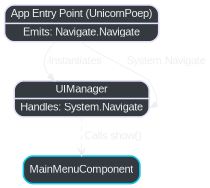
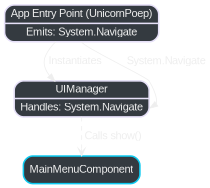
node "App Entry Point (UnicornPoep)": text "Emits: Navigate.Navigate" -> "Emits: System.Navigate"
